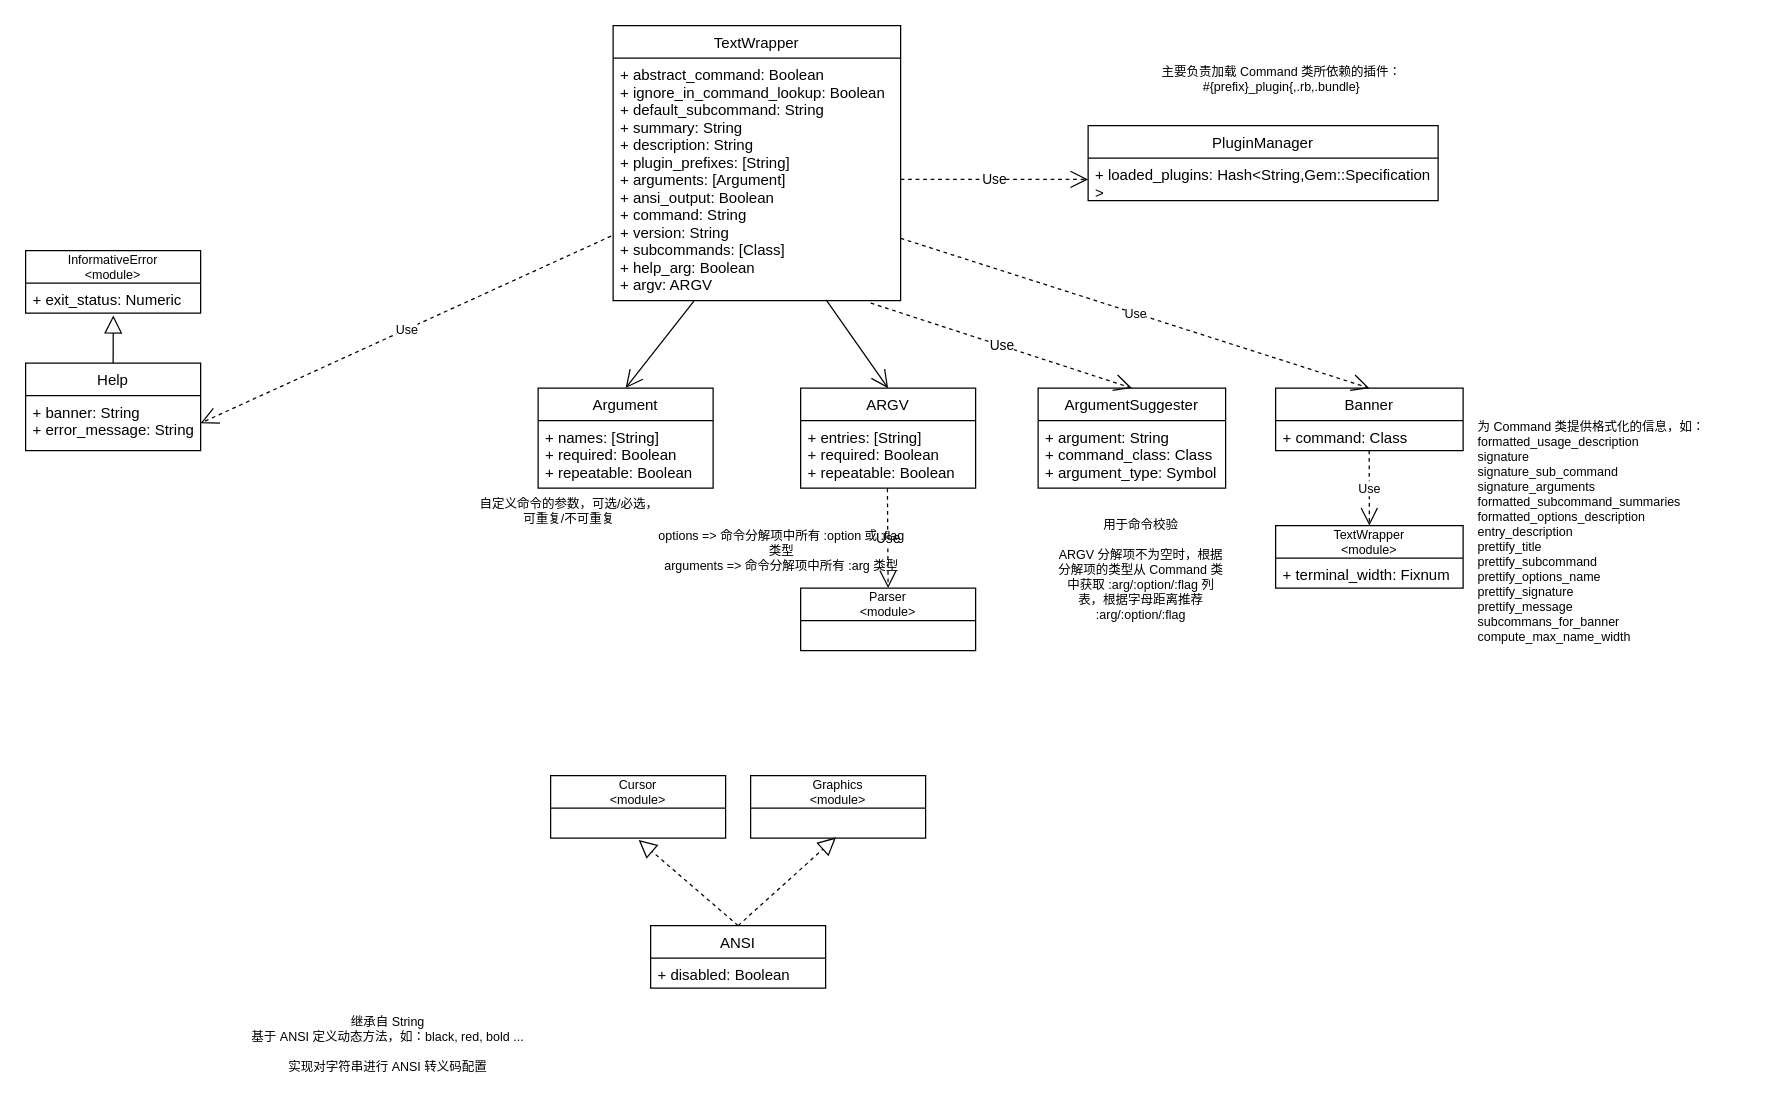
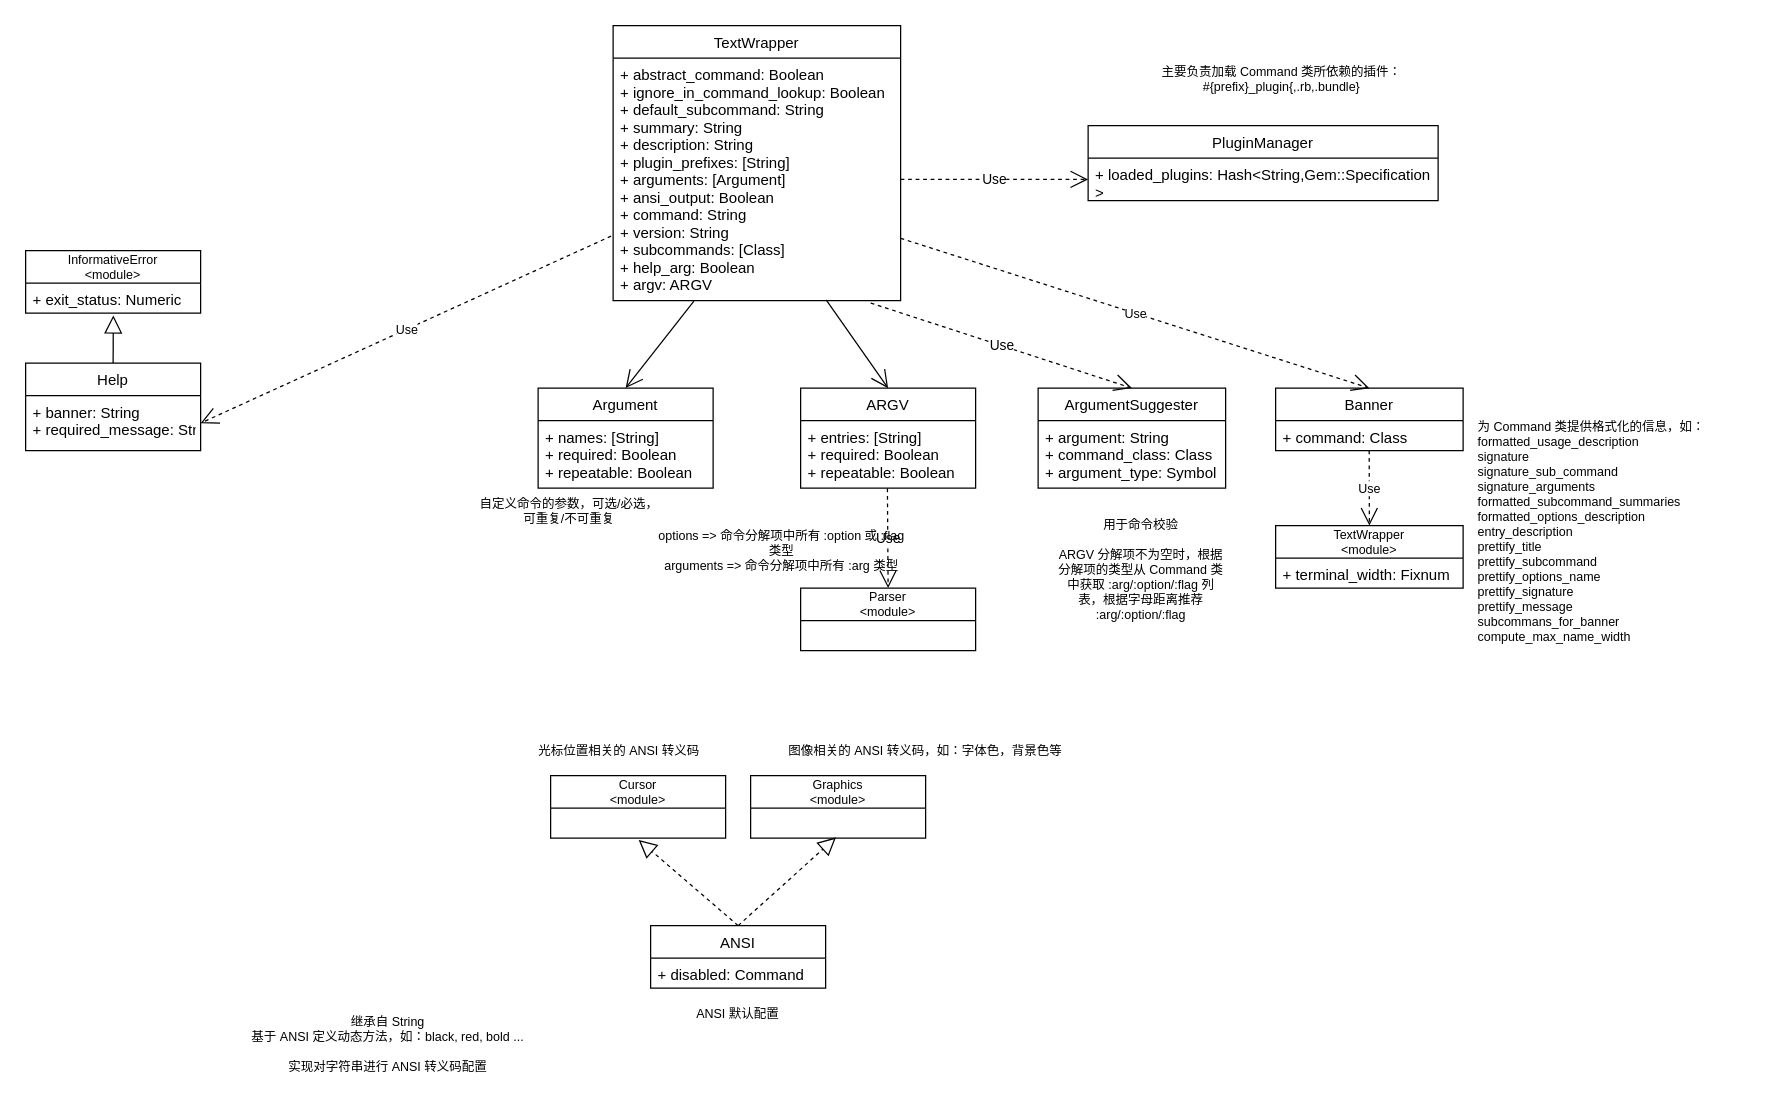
node "+ banner: String + error_message: String": label "+ banner: String + error_message: String" -> "+ banner: String + required_message: String"
node "光标位置相关的 ANSI 转义码": added
node "图像相关的 ANSI 转义码，如：字体色，背景色等": added
node "+ disabled: Boolean": label "+ disabled: Boolean" -> "+ disabled: Command"
node "ANSI 默认配置": added
